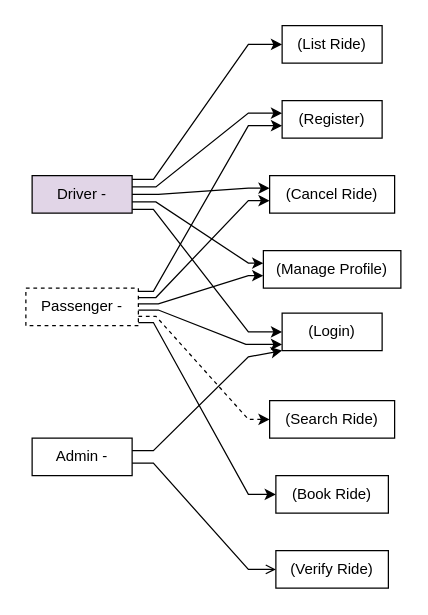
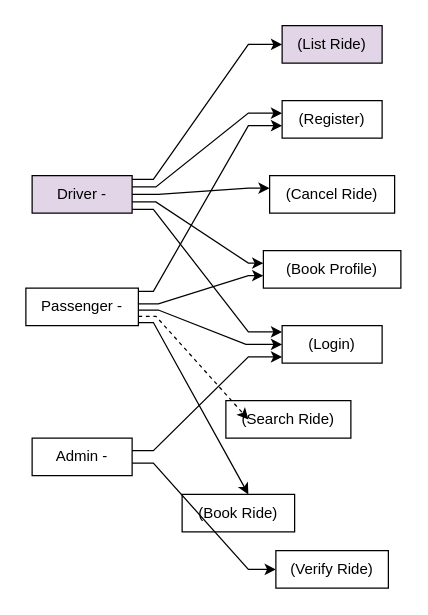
node "(List Ride)": fillcolor #ffffff -> #e1d5e7
edge "Passenger -" -> "(Cancel Ride)": removed
node "(Manage Profile)": label "(Manage Profile)" -> "(Book Profile)"
node "Passenger -": style dashed -> solid
node "(Login)": moved (332, 332) -> (332, 344)
node "(Search Ride)": moved (332, 419) -> (288, 419)
node "(Book Ride)": moved (332, 494) -> (238, 513)
edge "Admin -" -> "(Verify Ride)": arrowhead open -> classic
